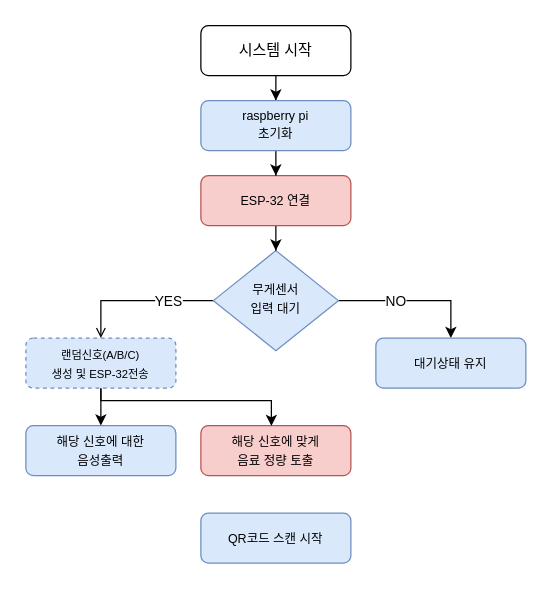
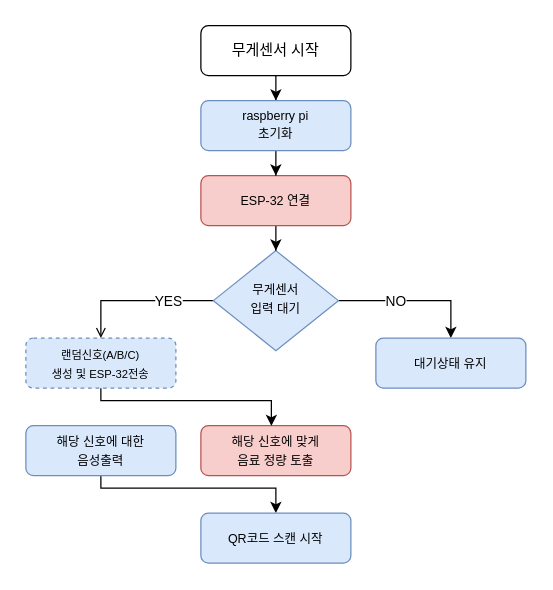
node "시스템 시작": label "시스템 시작" -> "무게센서 시작"
edge "랜덤신호(A/B/C) 생성 및 ESP-32전송" -> "해당 신호에 대한 음성출력": removed
edge "해당 신호에 대한 음성출력" -> "QR코드 스캔 시작": added
